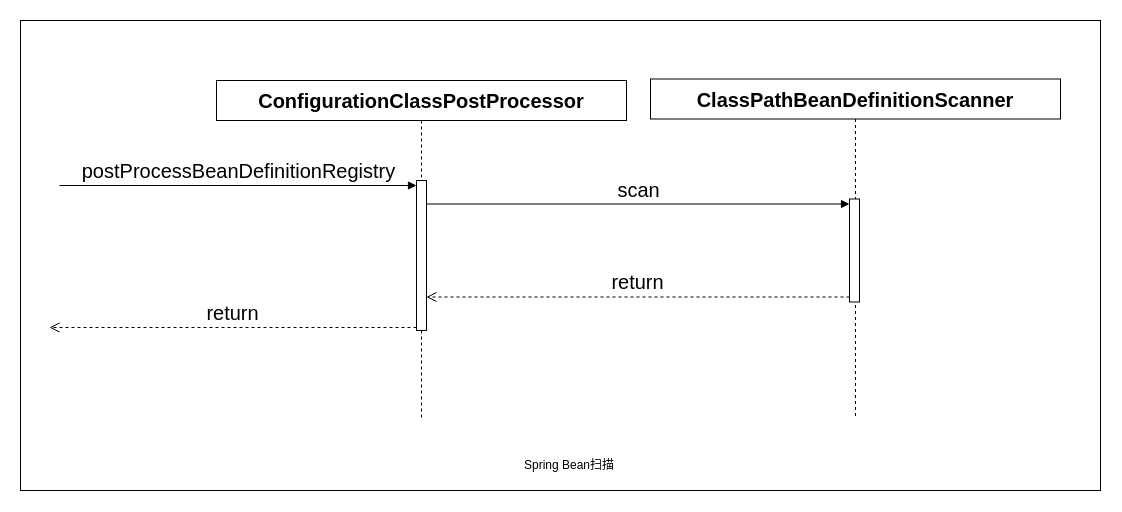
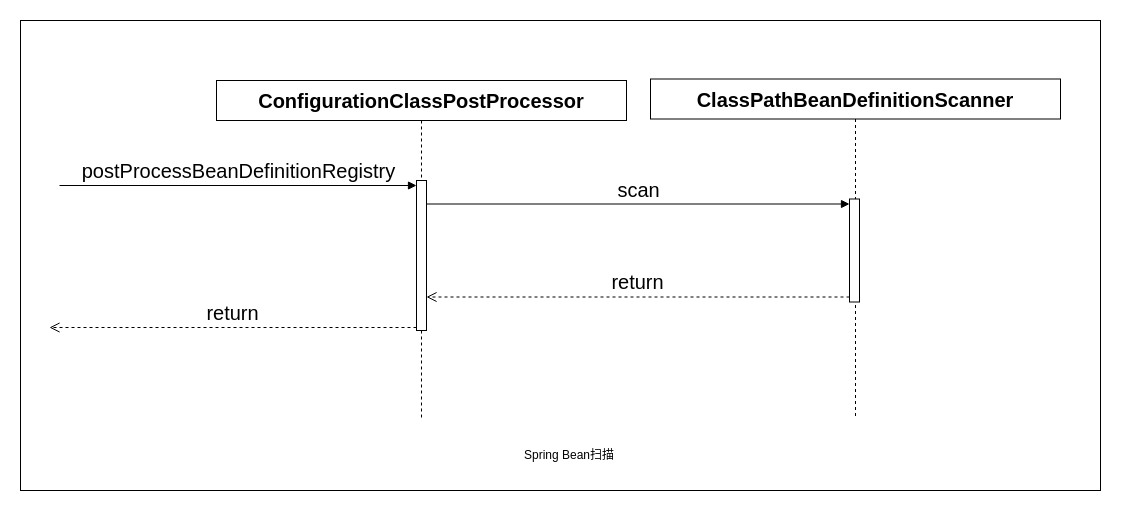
node "Spring Bean扫描": moved (570, 466) -> (570, 456)
